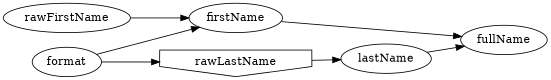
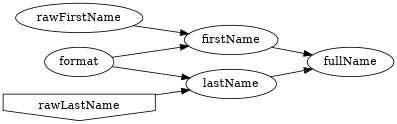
edge "format" -> "rawLastName": now "format" -> "lastName"
